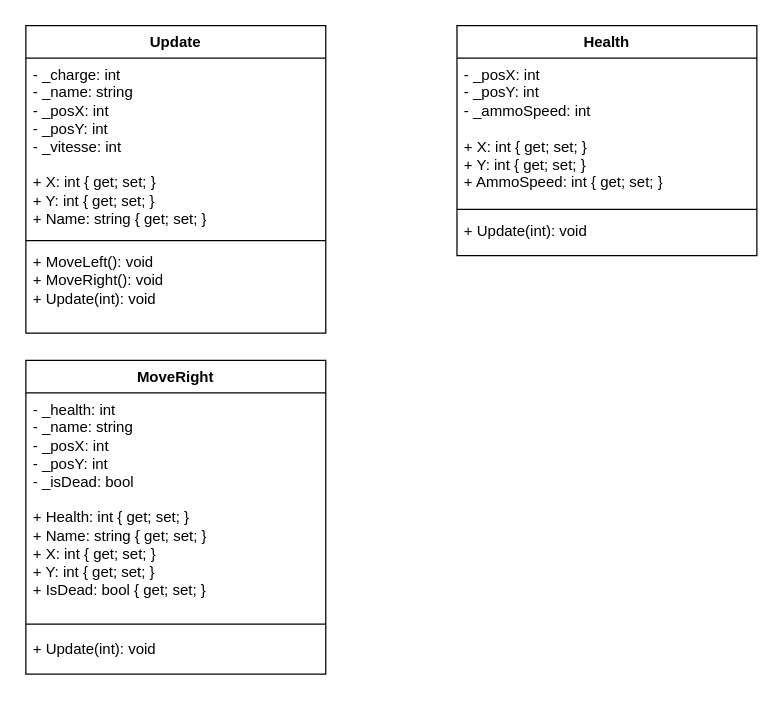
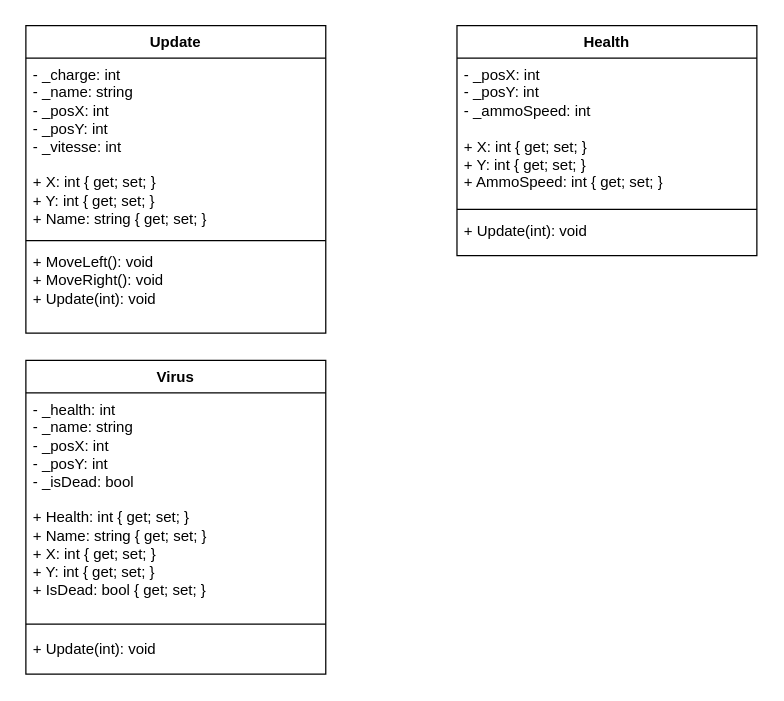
node "MoveRight": label "MoveRight" -> "Virus"
